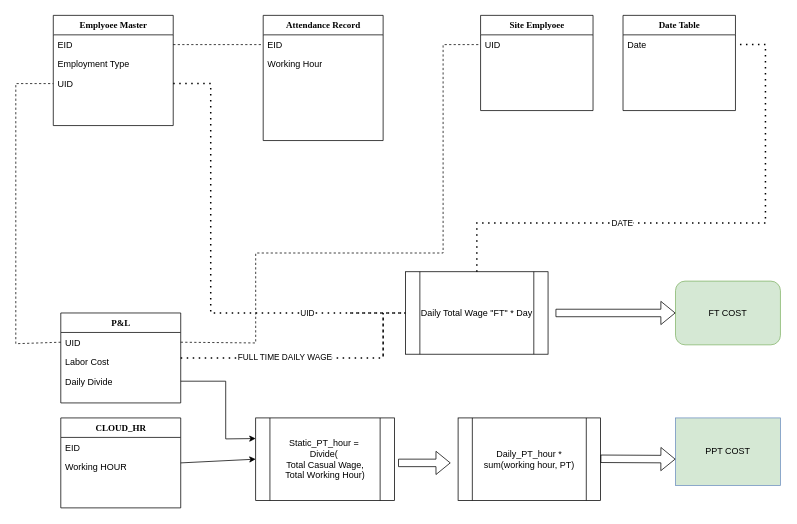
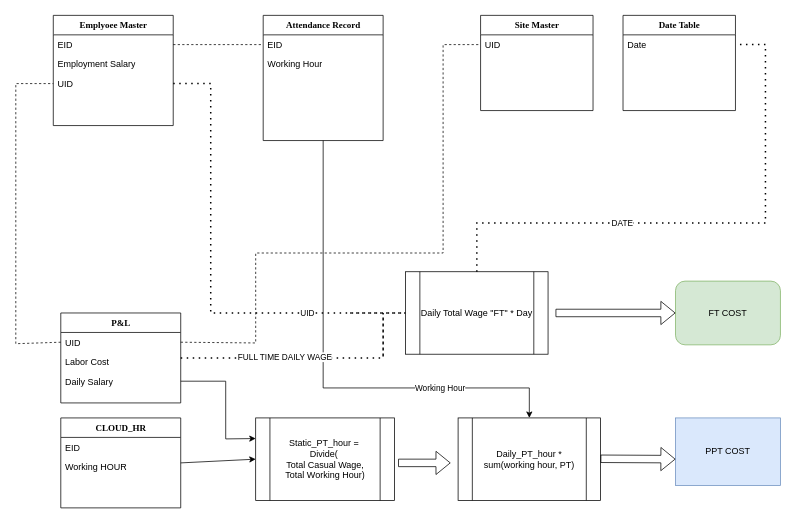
node "Site Emplyoee": label "Site Emplyoee" -> "Site Master"
node "Employment Type": label "Employment Type" -> "Employment Salary"
node "Daily Divide": label "Daily Divide" -> "Daily Salary"
edge "Attendance Record" -> "Daily_PT_hour * sum(working hour, PT)": added, label "Working Hour"
node "PPT COST": fillcolor #d5e8d4 -> #dae8fc
